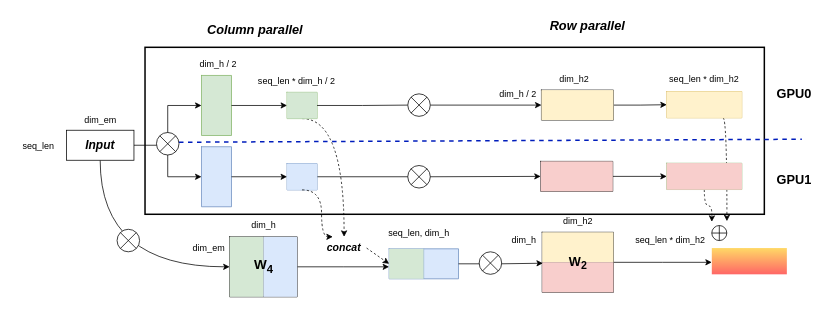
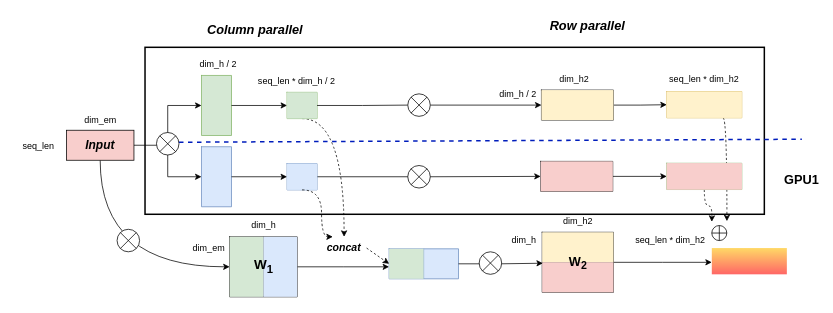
node "GPU0": removed
node "Input": fillcolor #ffffff -> #f8cecc
node "GPU1": moved (794, 180) -> (801, 180)
node "seq_len, dim_h": removed
node "W4": label "W4" -> "W1"
